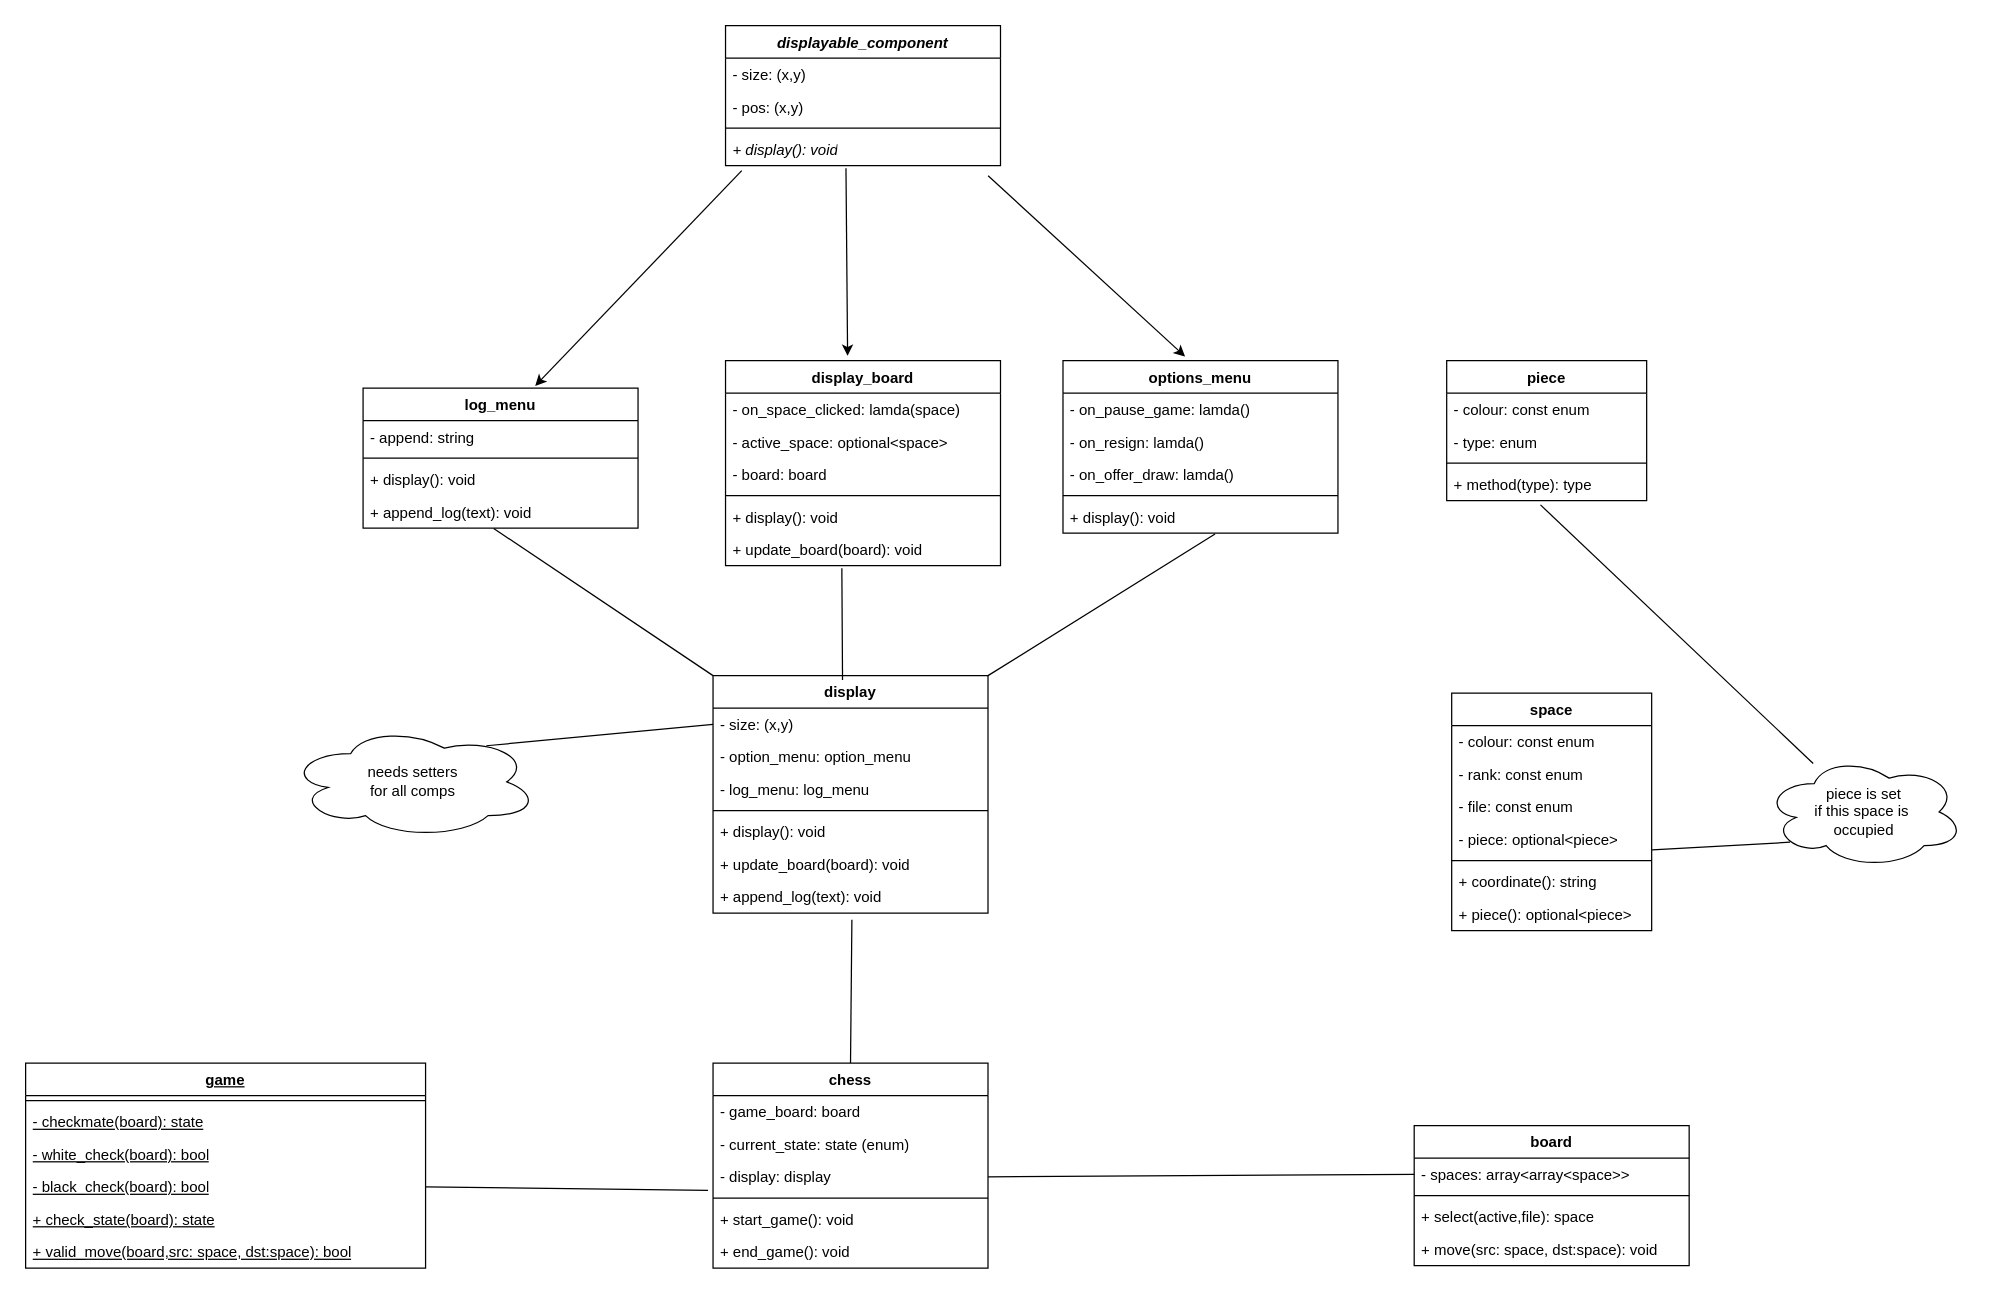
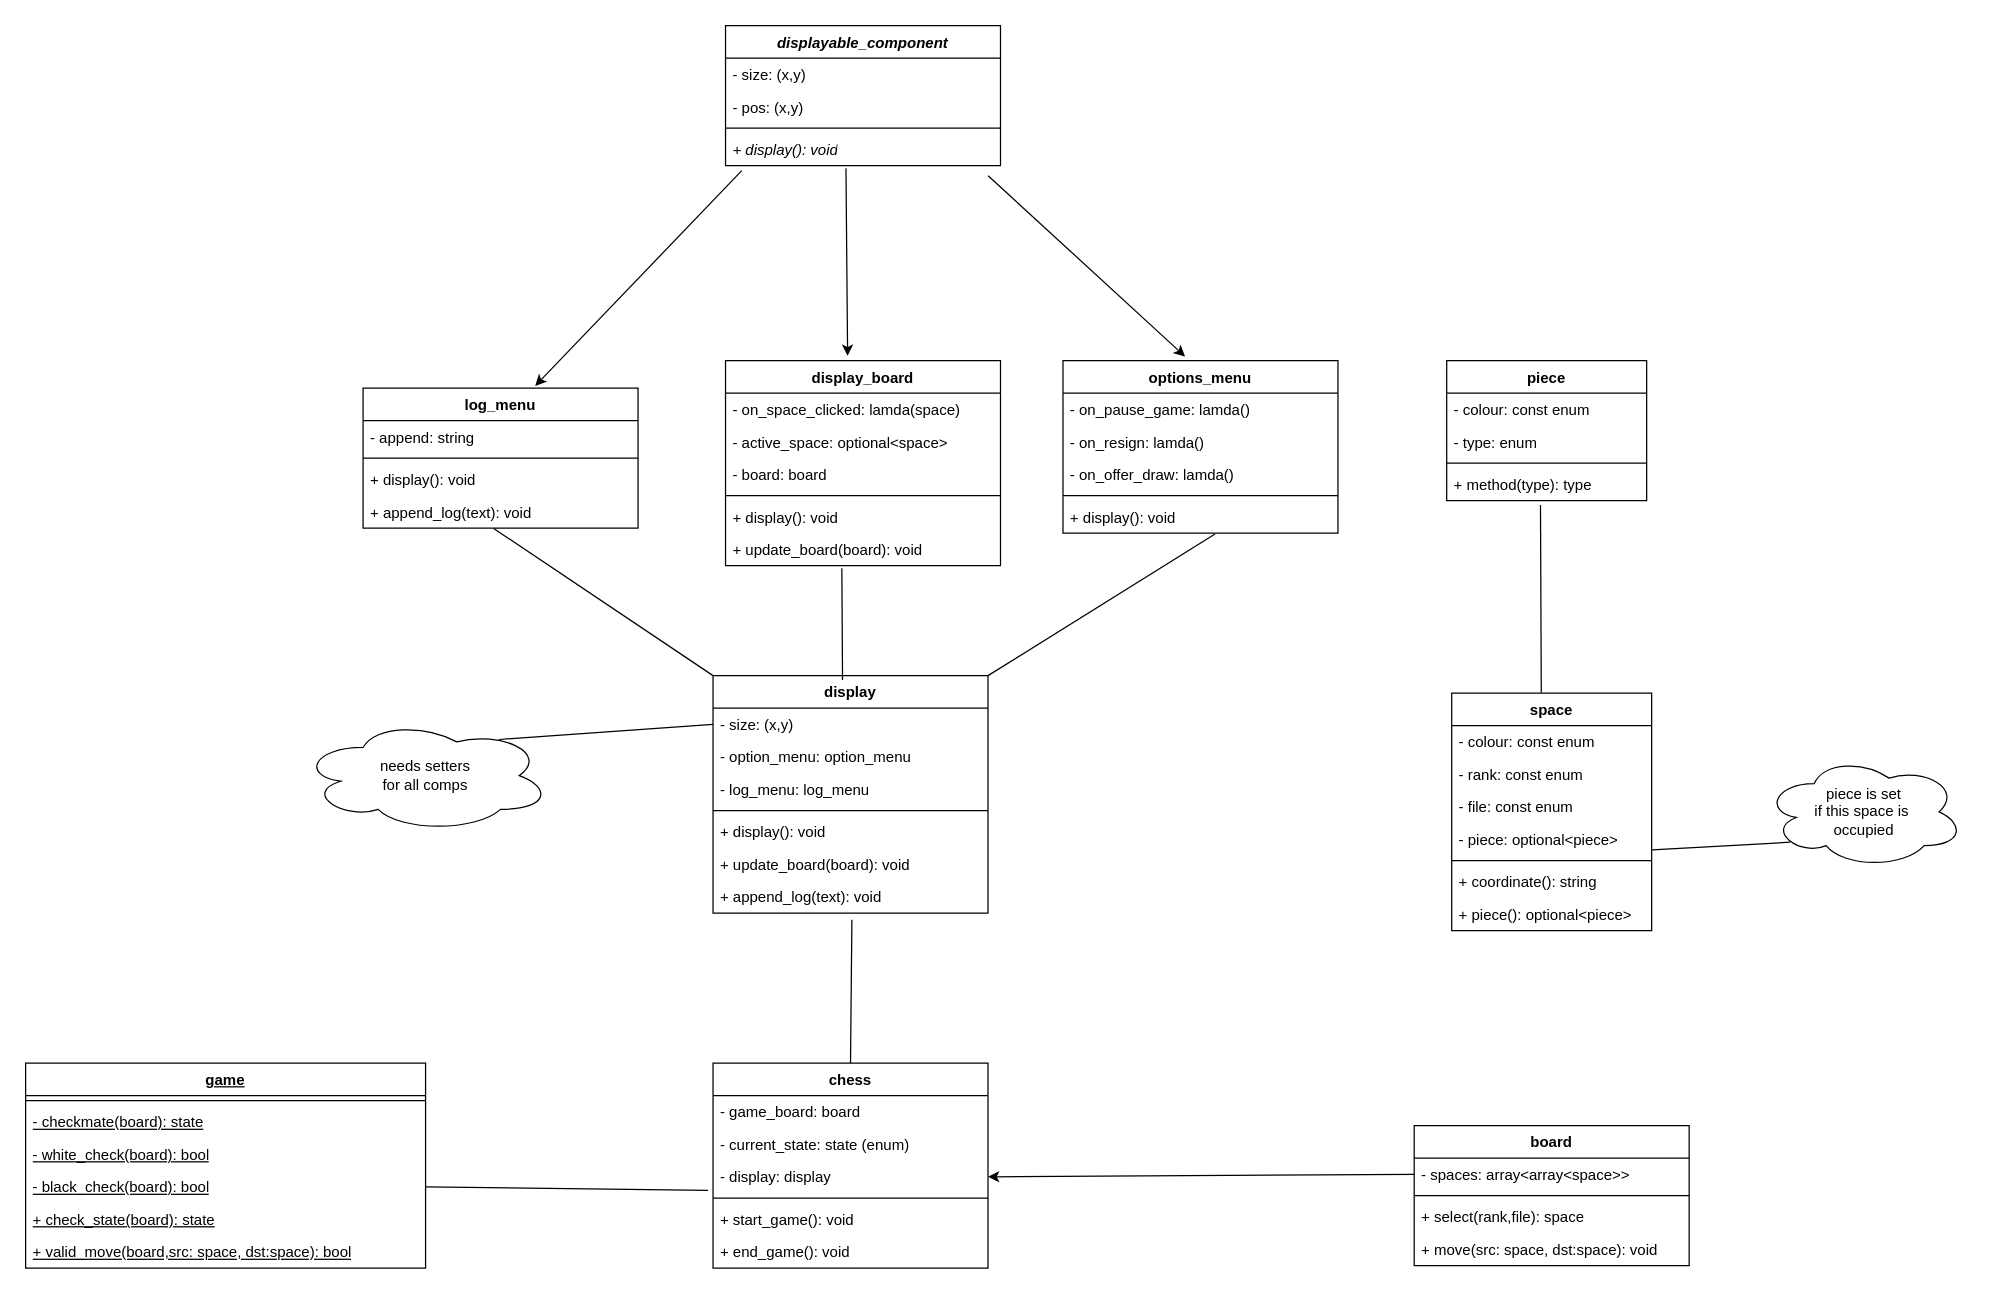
edge "+ method(type): type" -- "piece is set if this space is occupied": now "+ method(type): type" -- "space"
node "needs setters for all comps": moved (413, 782) -> (426, 776)
edge "- spaces: array<array<space>>" -- "- display: display": arrowhead none -> classic
node "+ select(active,file): space": label "+ select(active,file): space" -> "+ select(rank,file): space"
